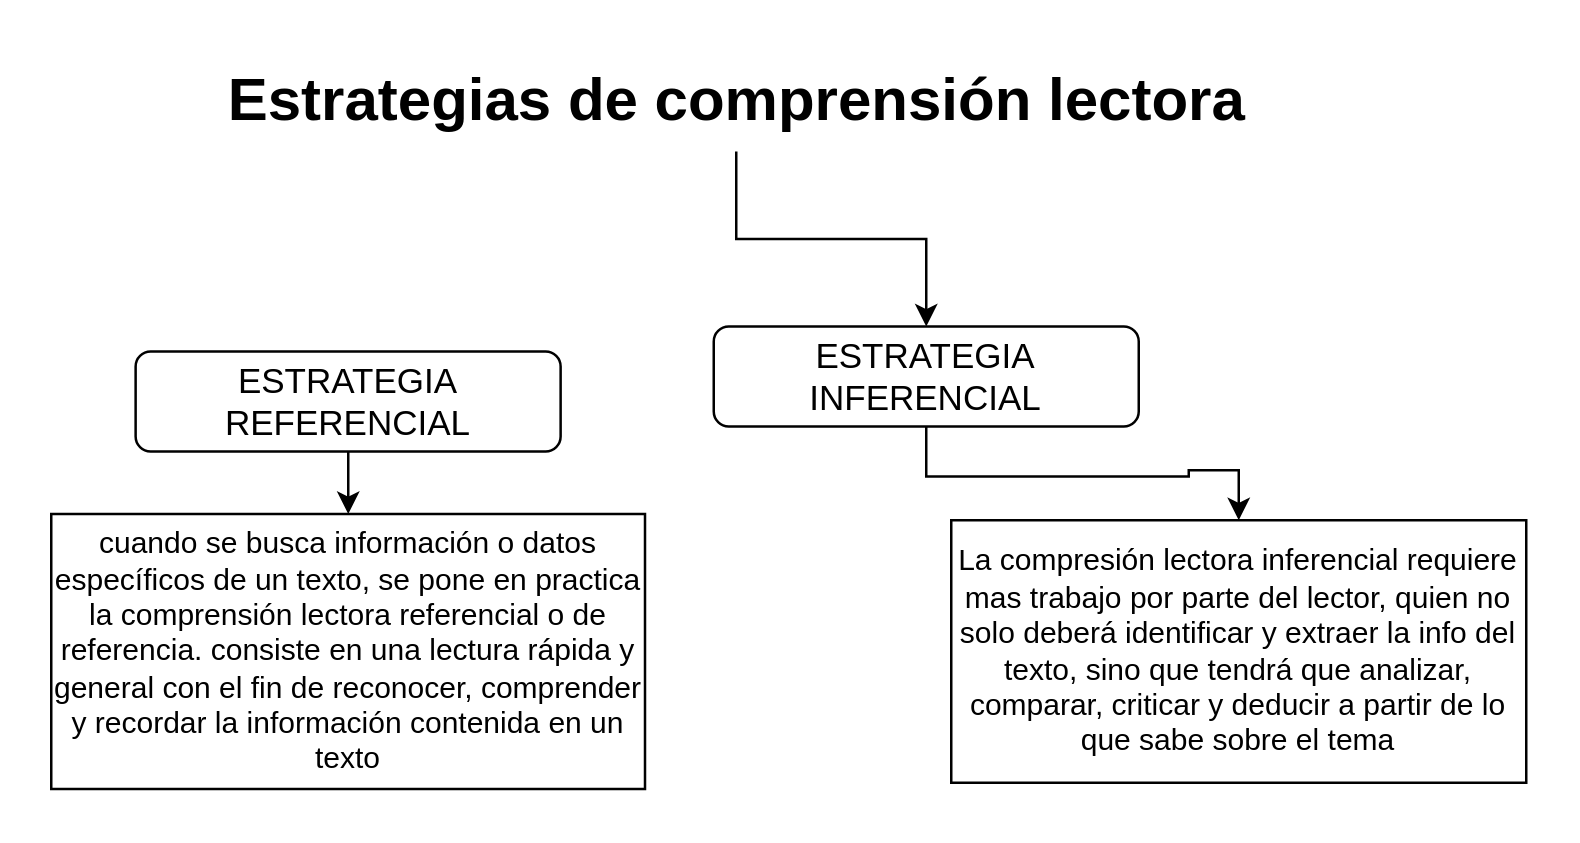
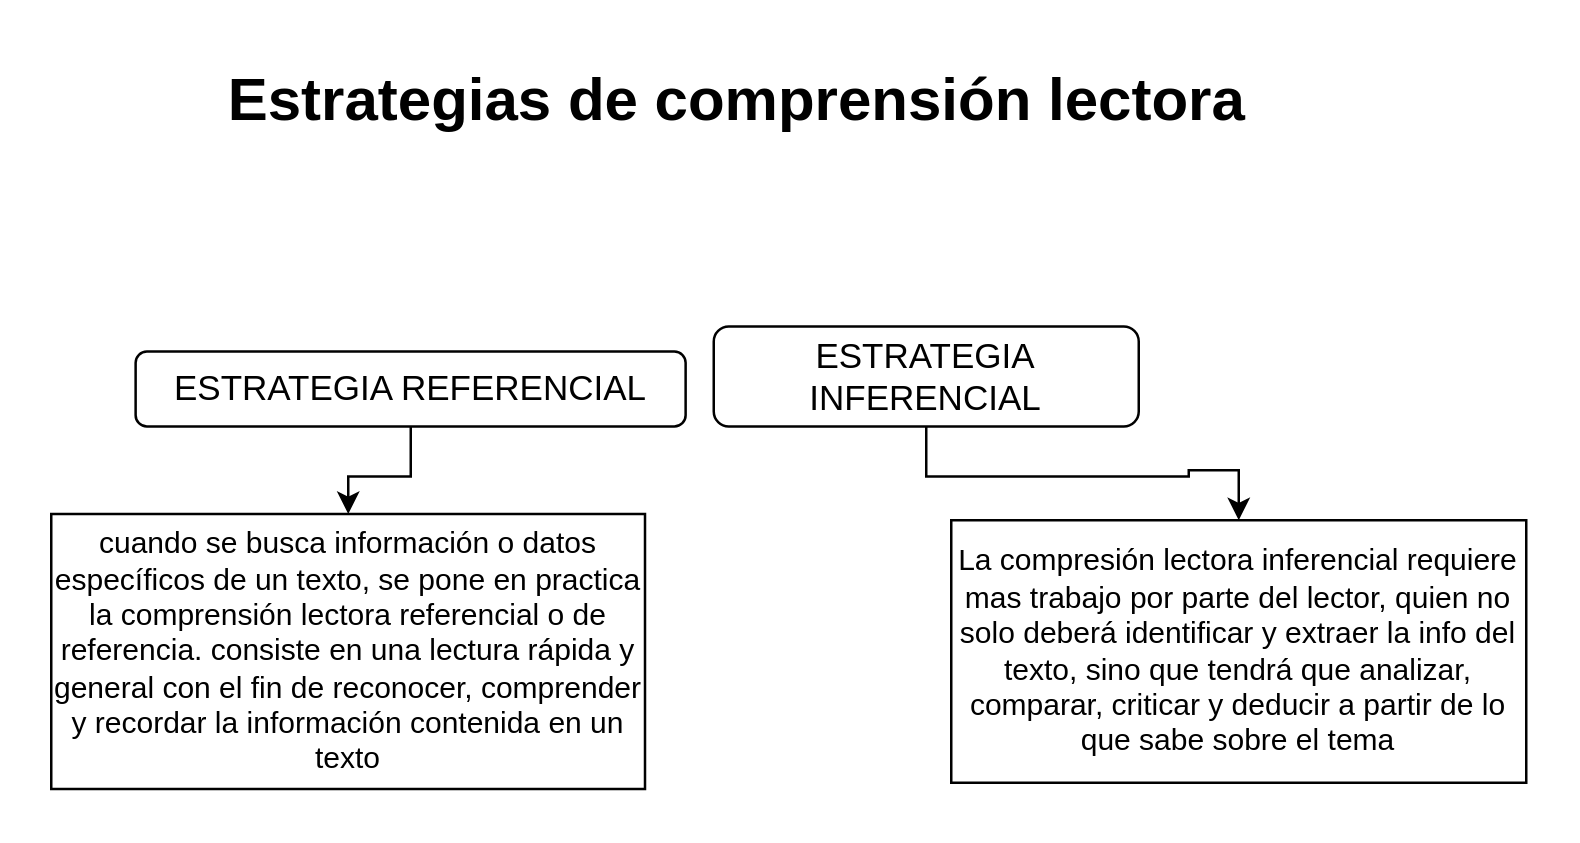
edge "Estrategias de comprensión lectora" -> "ESTRATEGIA INFERENCIAL": removed
node "ESTRATEGIA REFERENCIAL": size 425x100 -> 550x75
